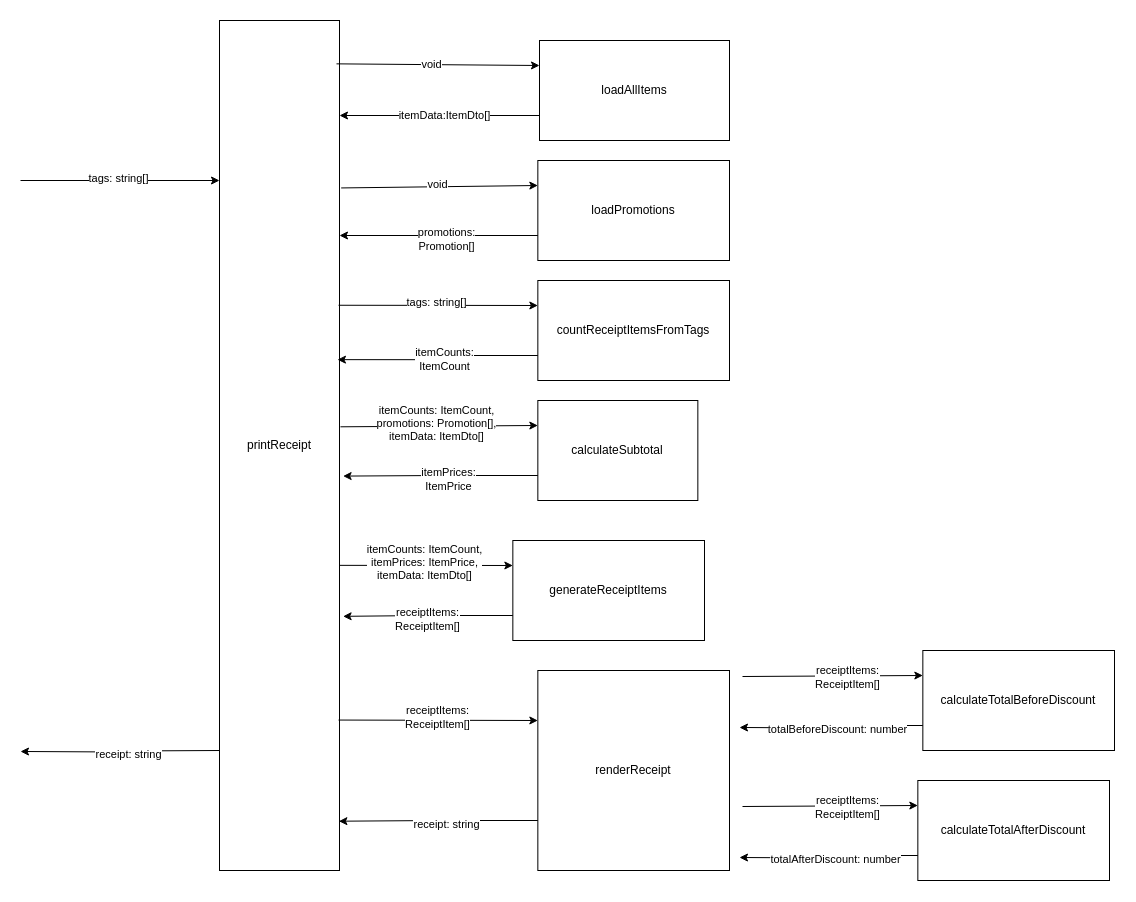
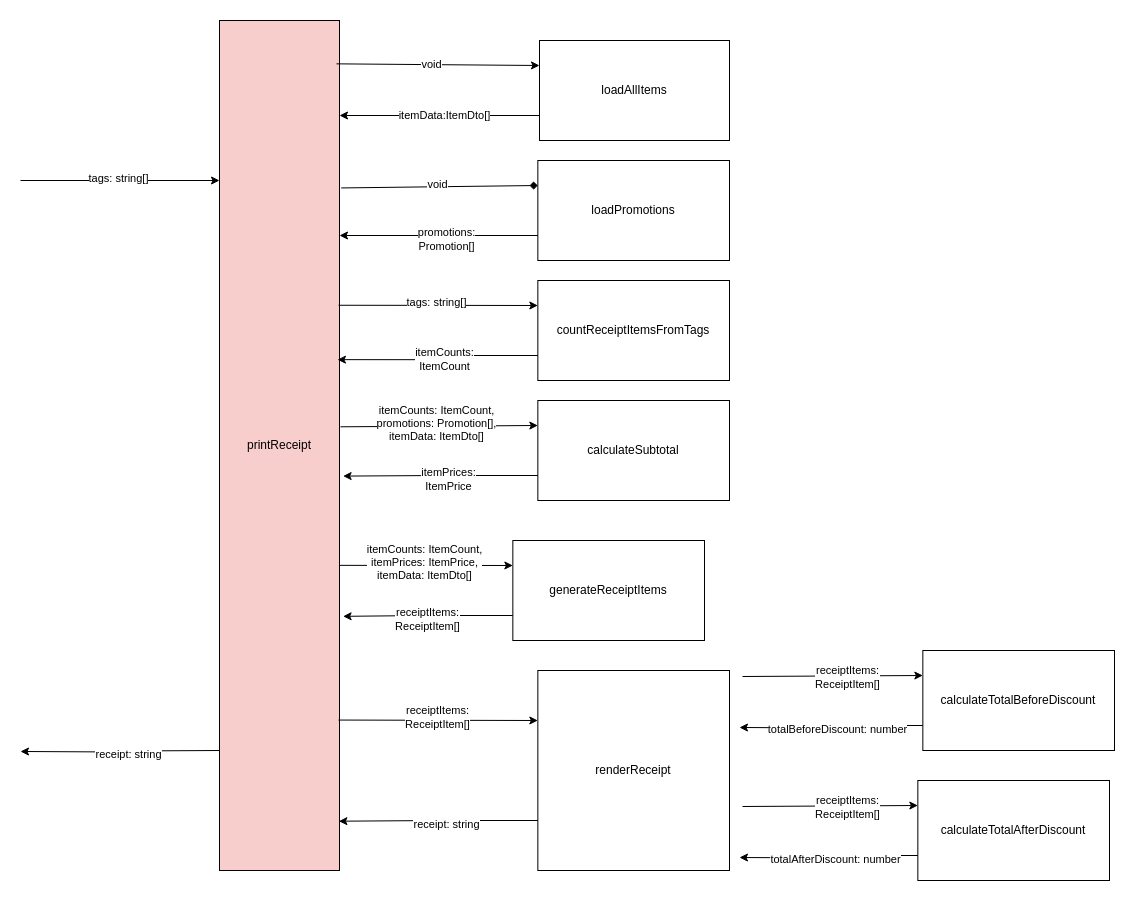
edge "printReceipt" -> "loadPromotions": arrowhead classic -> diamond
node "printReceipt": fillcolor #ffffff -> #f8cecc
node "calculateSubtotal": size 160x100 -> 192x100
